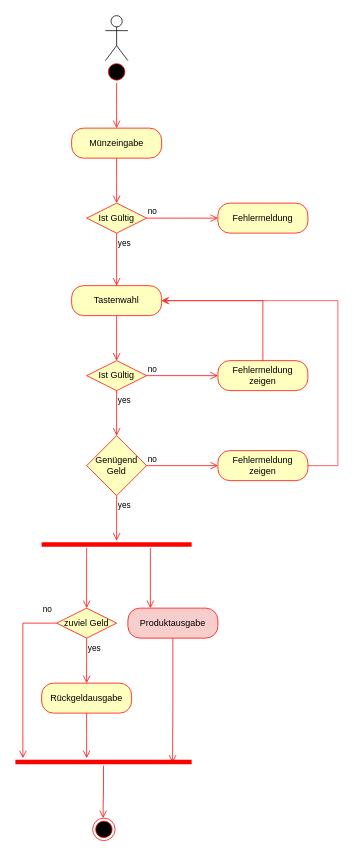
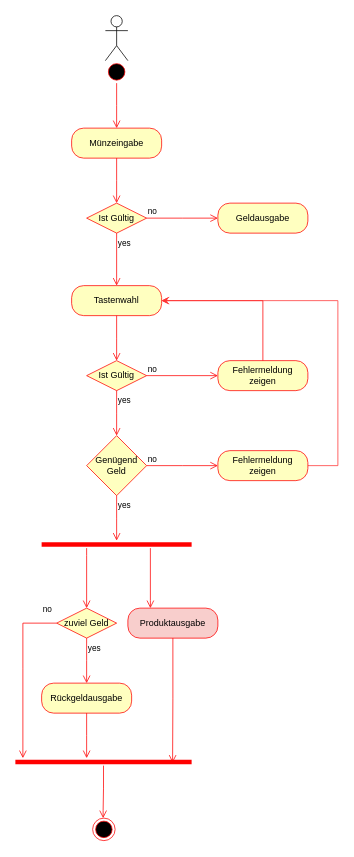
node "Fehlermeldung": label "Fehlermeldung" -> "Geldausgabe"
